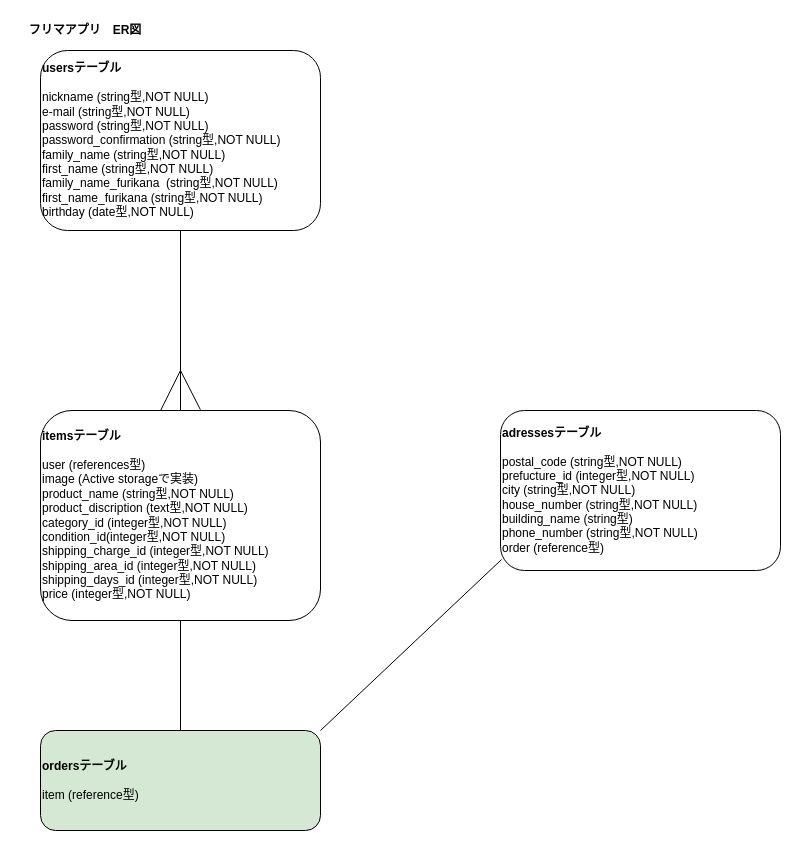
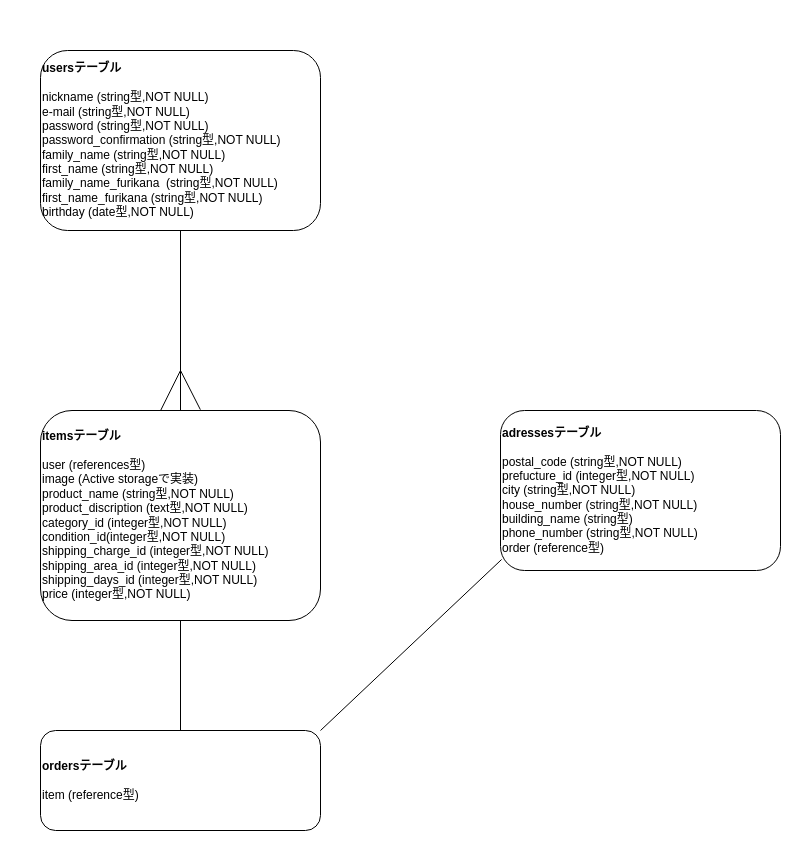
node "フリマアプリ ER図": removed
node "ordersテーブル item (reference型)": fillcolor #d5e8d4 -> #ffffff
